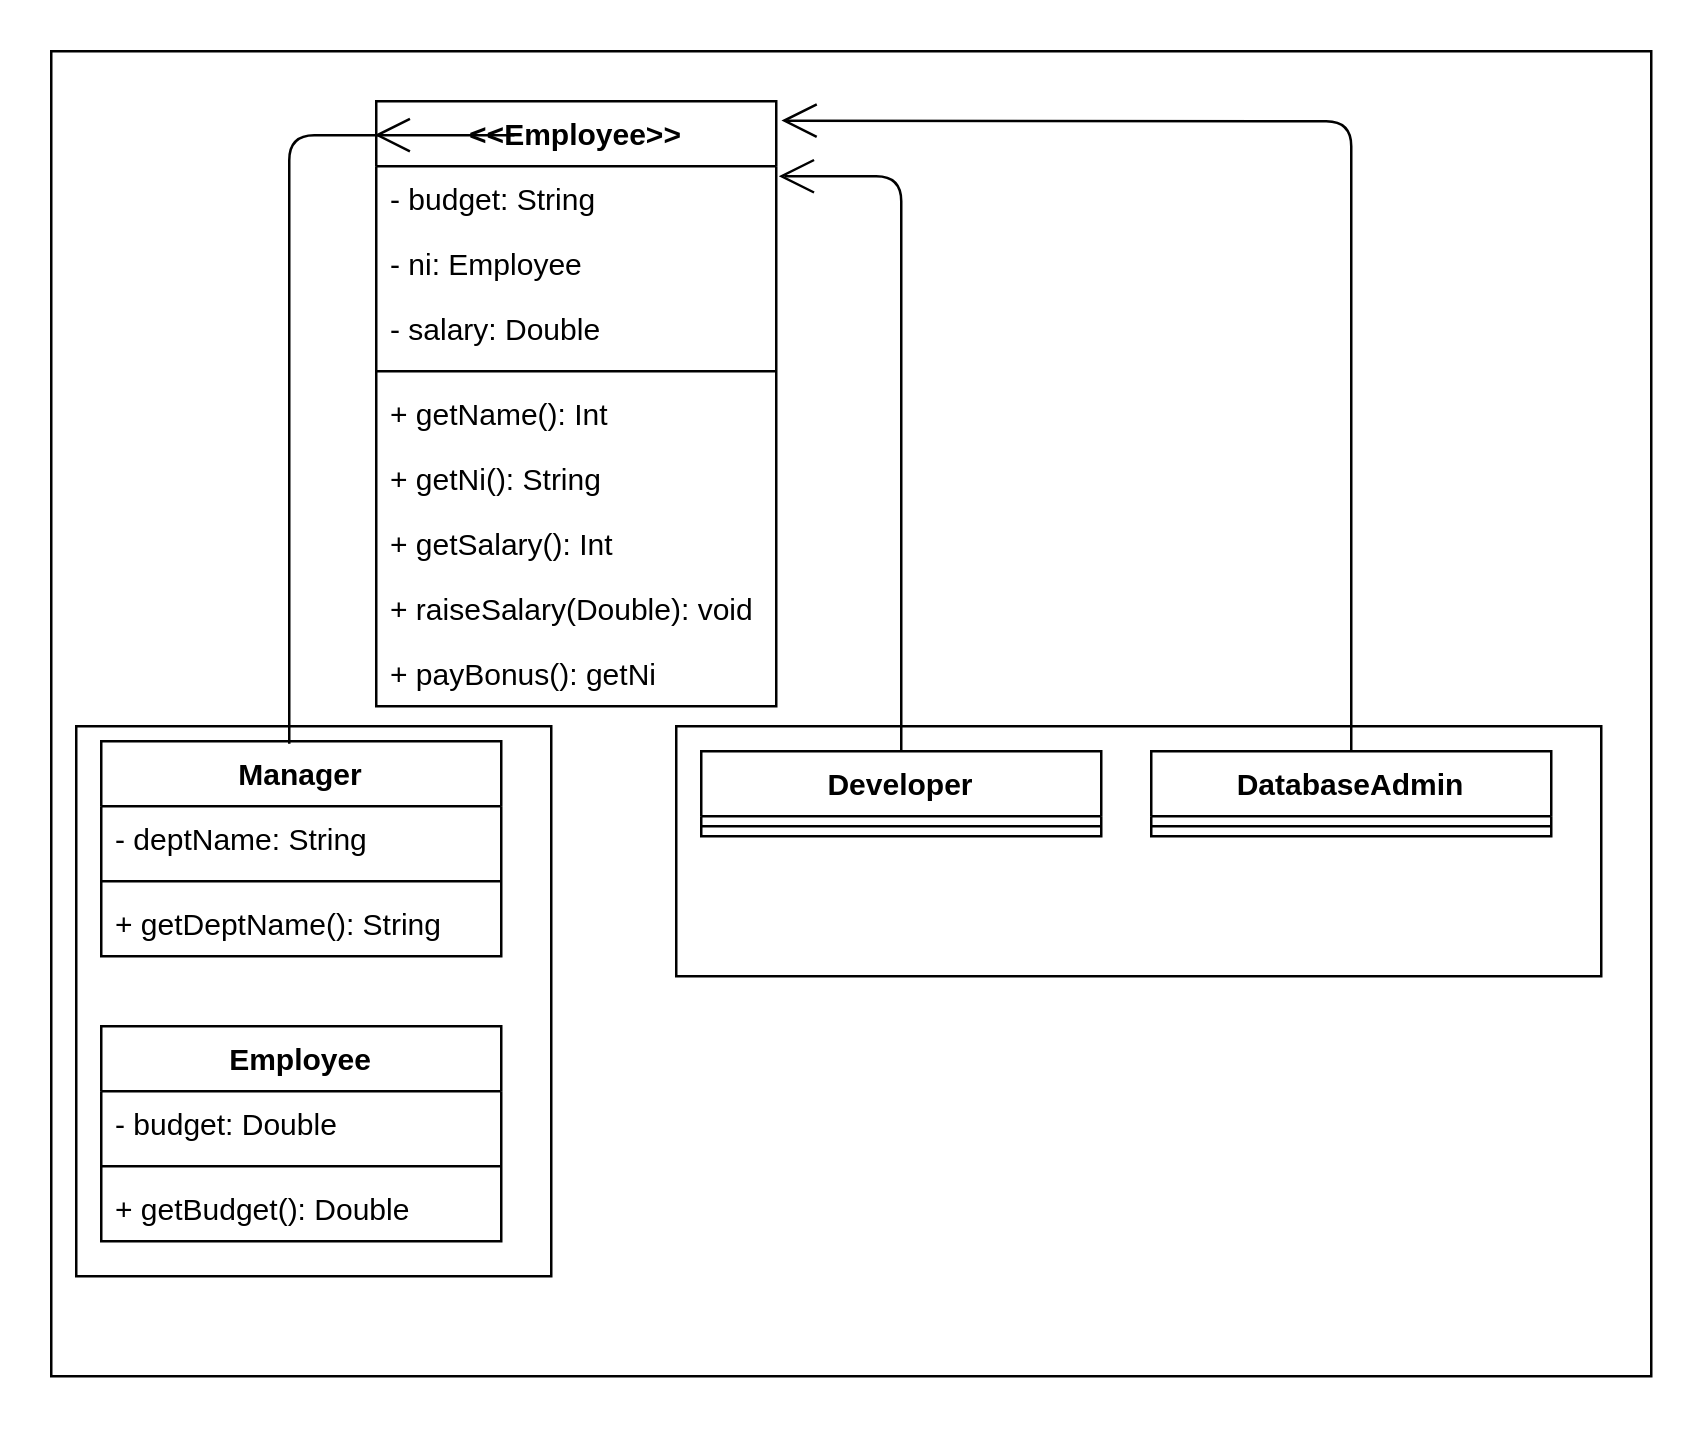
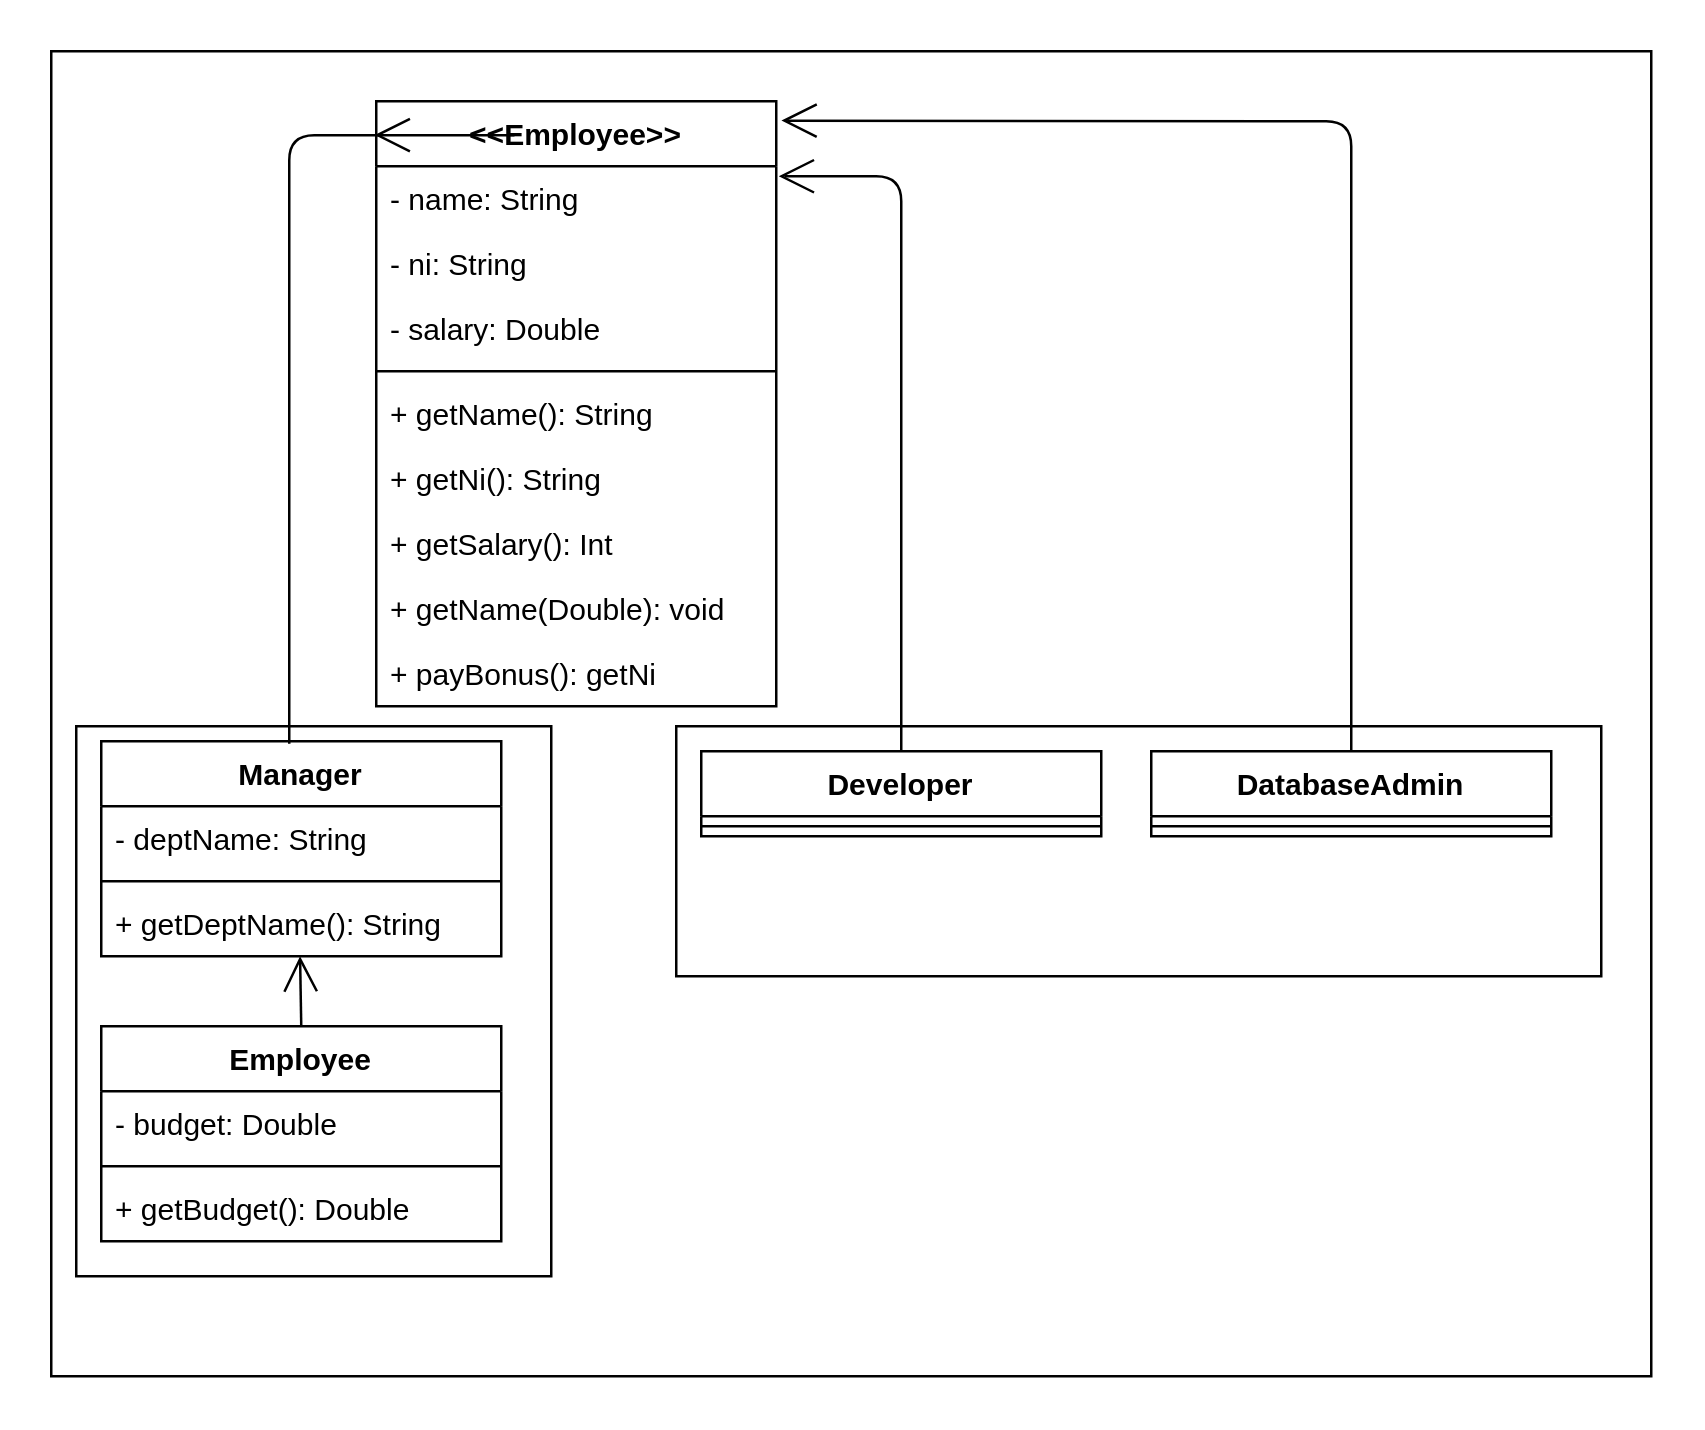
node "- budget: String": label "- budget: String" -> "- name: String"
node "- ni: Employee": label "- ni: Employee" -> "- ni: String"
node "+ getName(): Int": label "+ getName(): Int" -> "+ getName(): String"
node "+ raiseSalary(Double): void": label "+ raiseSalary(Double): void" -> "+ getName(Double): void"
edge "Employee" -> "+ getDeptName(): String": added
